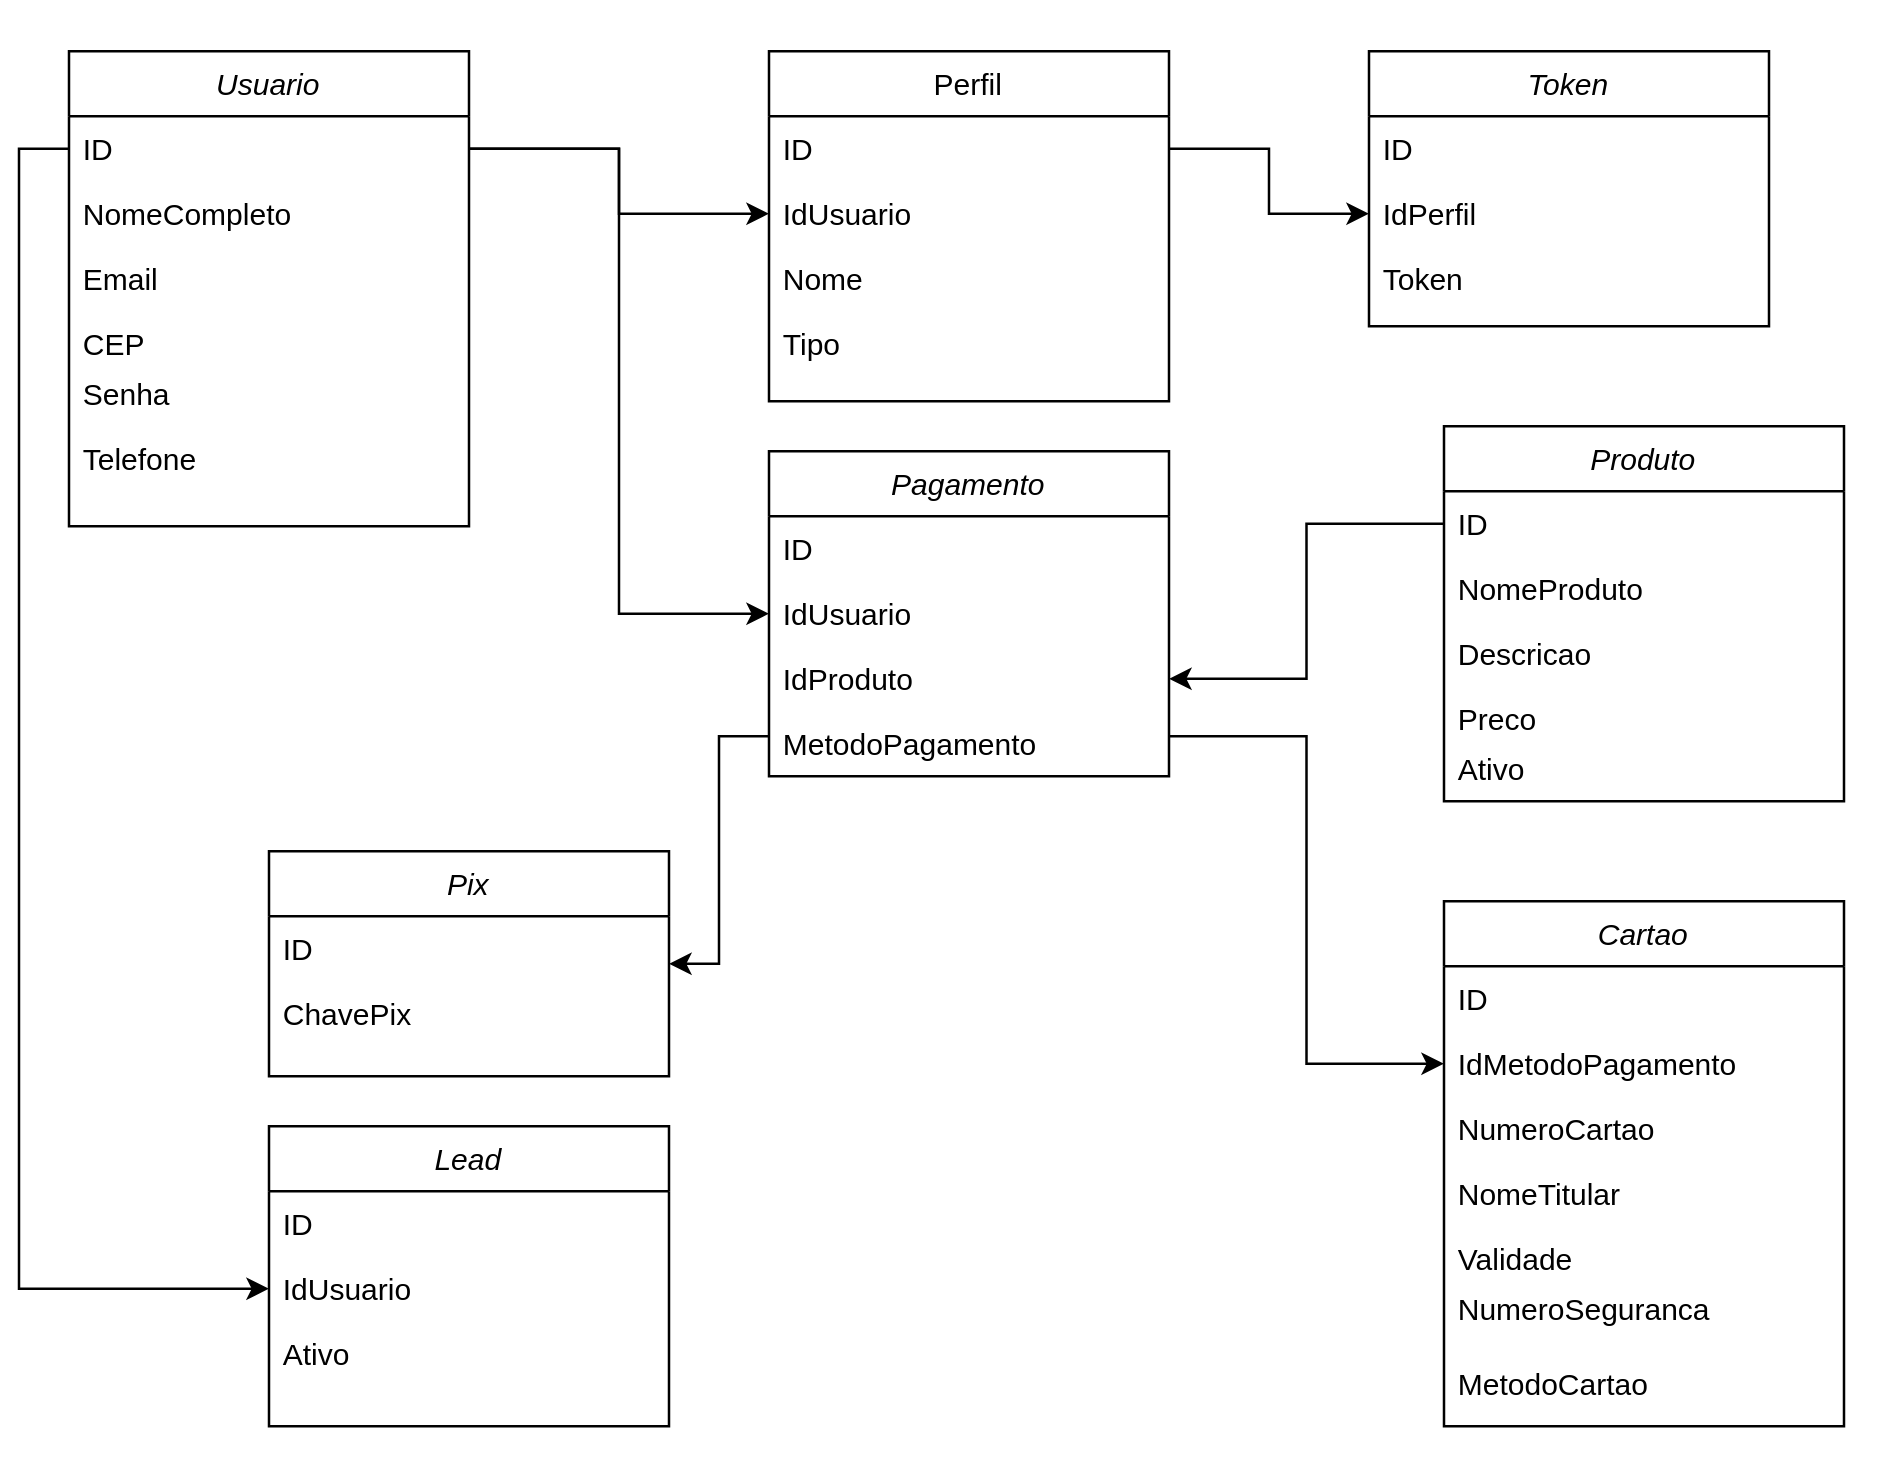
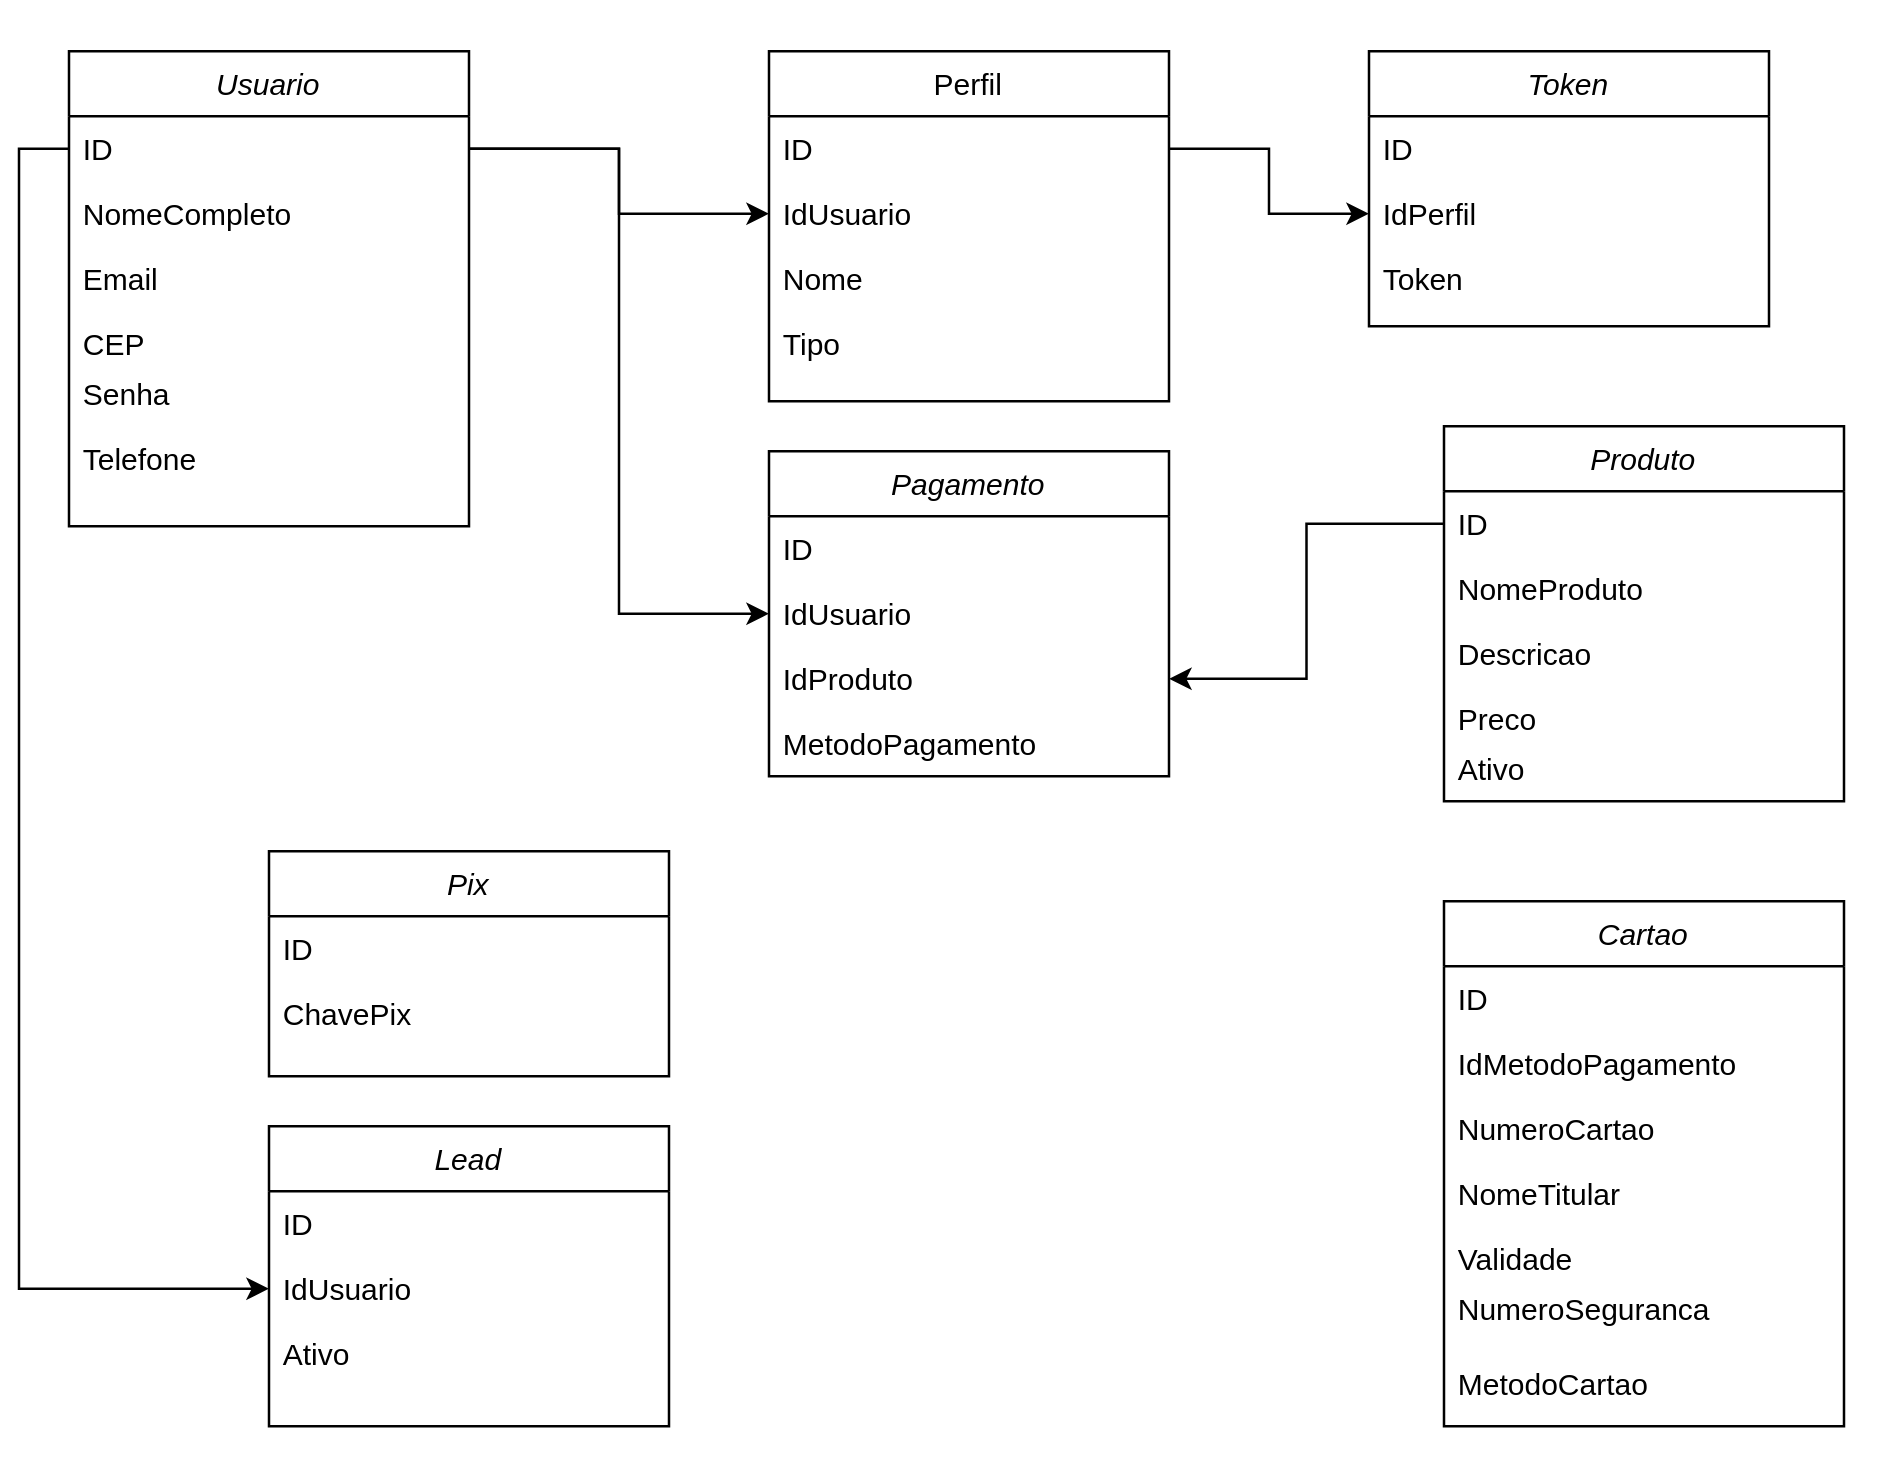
edge "MetodoPagamento" -> "Pix": removed
edge "MetodoPagamento" -> "IdMetodoPagamento": removed
